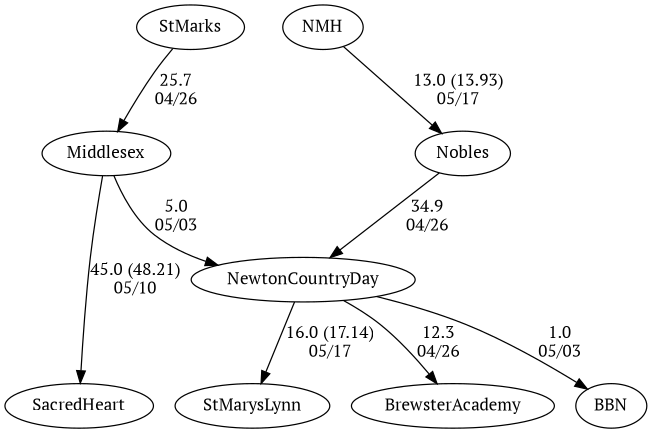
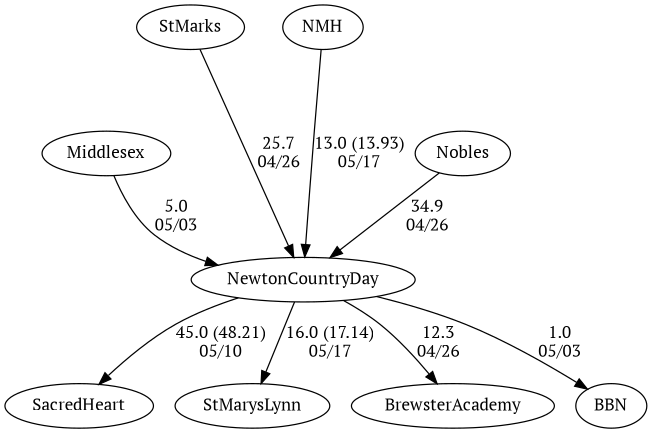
edge "StMarks" -> "Middlesex": now "StMarks" -> "NewtonCountryDay"
edge "NMH" -> "Nobles": now "NMH" -> "NewtonCountryDay"
edge "Middlesex" -> "SacredHeart": now "NewtonCountryDay" -> "SacredHeart"
